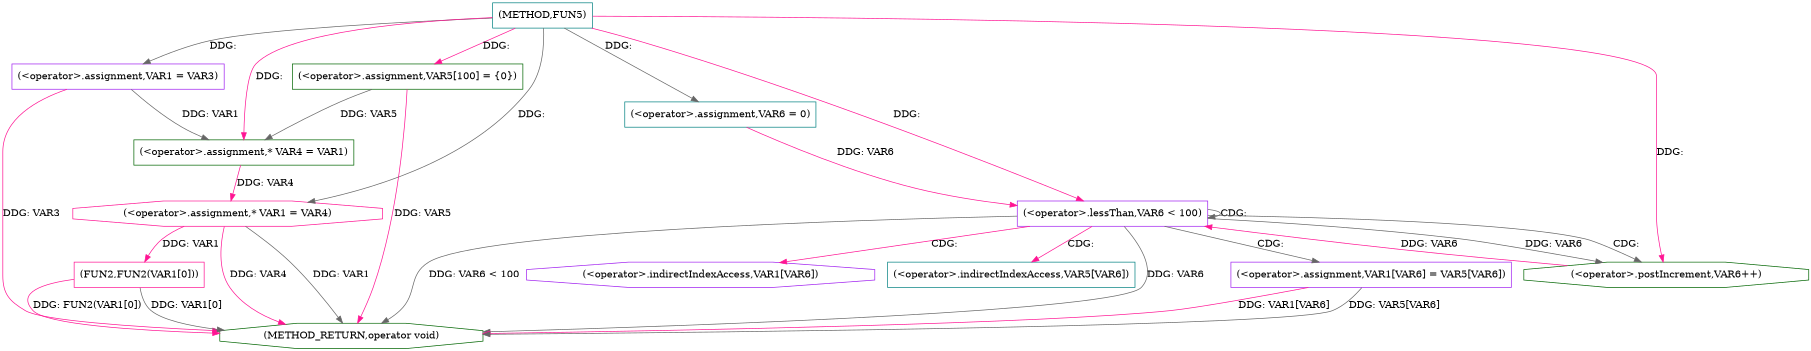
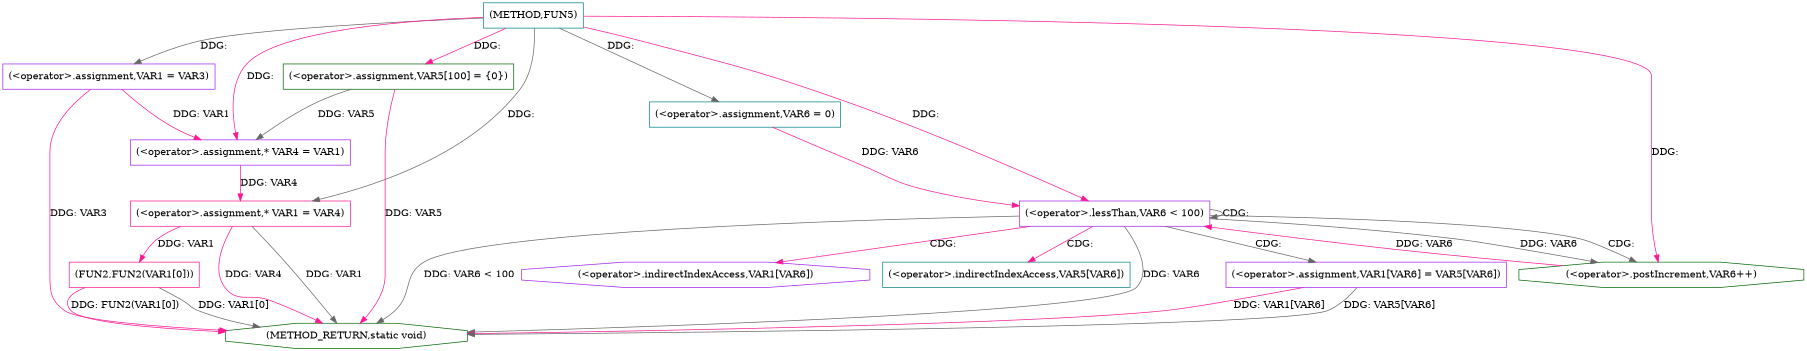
edge "(<operator>.assignment,VAR1 = VAR3)" -> "(<operator>.assignment,* VAR4 = VAR1)": color gray40 -> deeppink
node "(<operator>.assignment,* VAR4 = VAR1)": color darkgreen -> purple
node "(<operator>.assignment,* VAR1 = VAR4)": shape octagon -> box
node "(METHOD_RETURN,operator void)": label "(METHOD_RETURN,operator void)" -> "(METHOD_RETURN,static void)"
